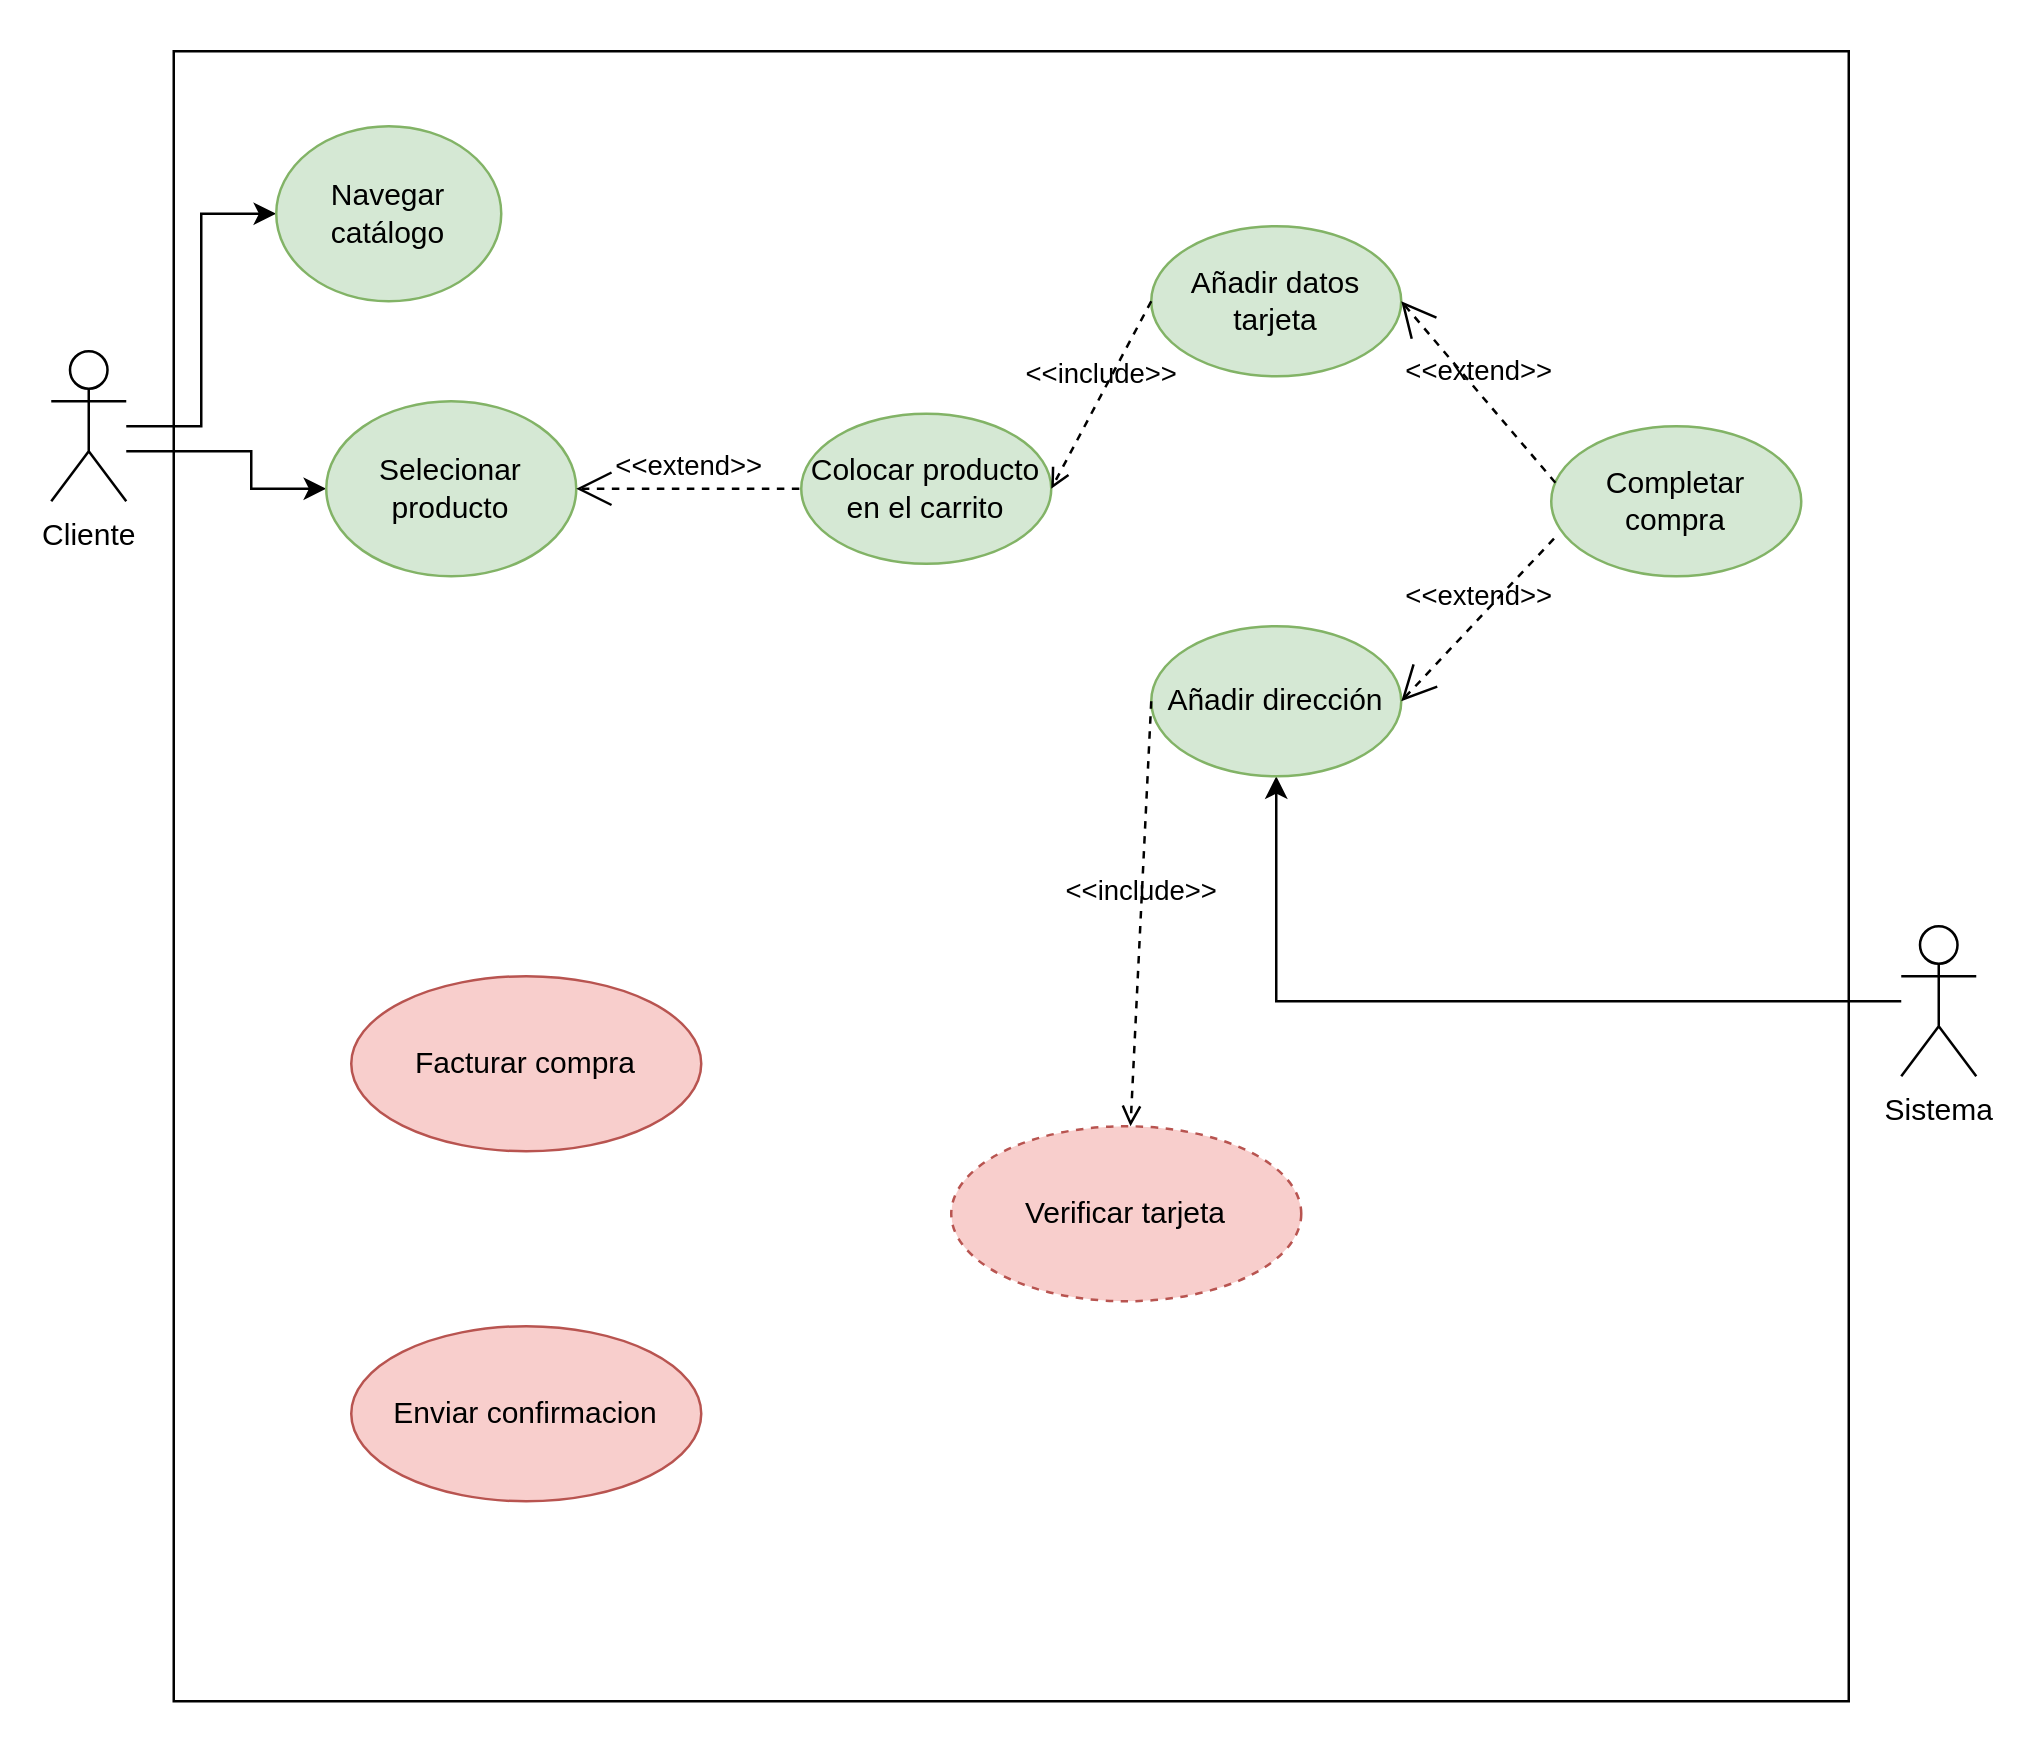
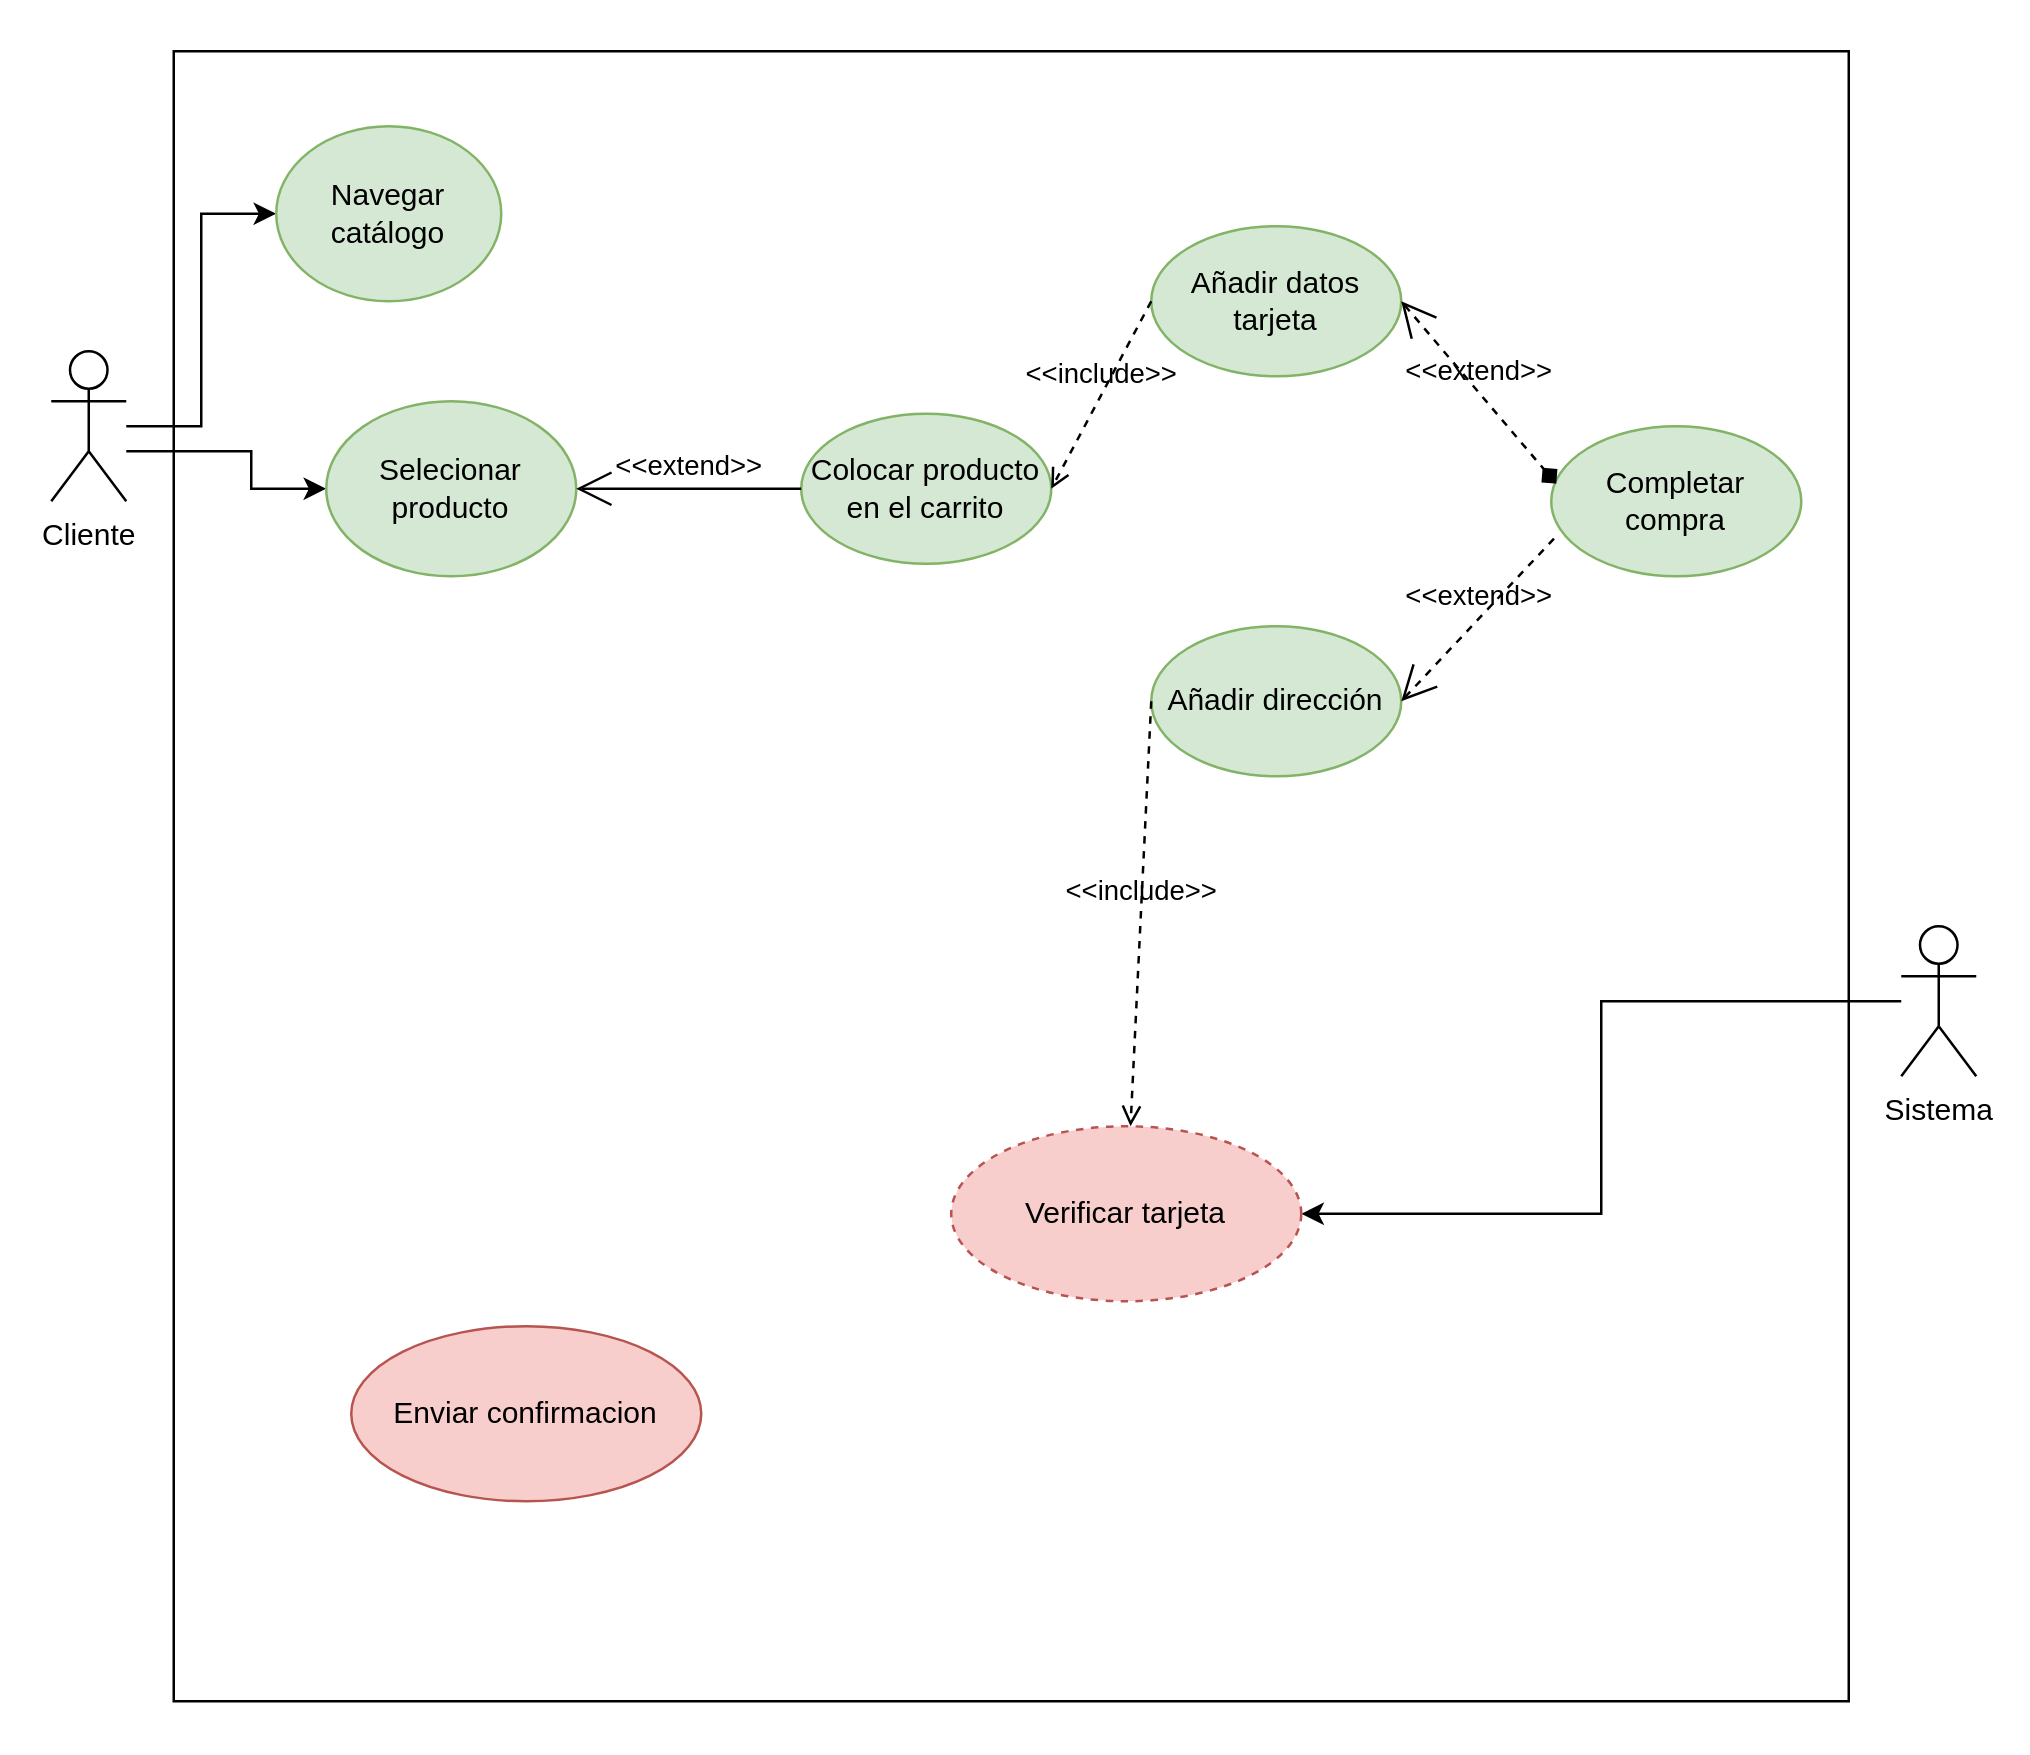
edge "Completar compra" -> "Añadir datos tarjeta": arrowhead none -> diamond
edge "Colocar producto en el carrito" -> "Selecionar producto": style dashed -> solid
edge "Sistema" -> "Añadir dirección": now "Sistema" -> "Verificar tarjeta"
node "Facturar compra": removed
